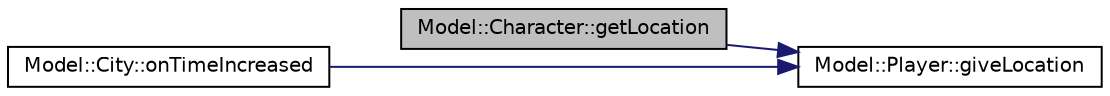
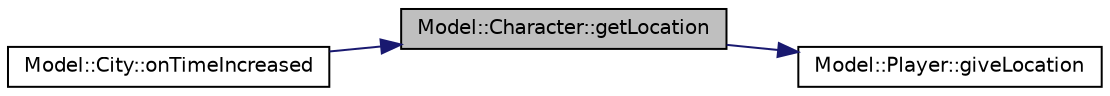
edge "Model::City::onTimeIncreased" -> "Model::Player::giveLocation": now "Model::City::onTimeIncreased" -> "Model::Character::getLocation"
